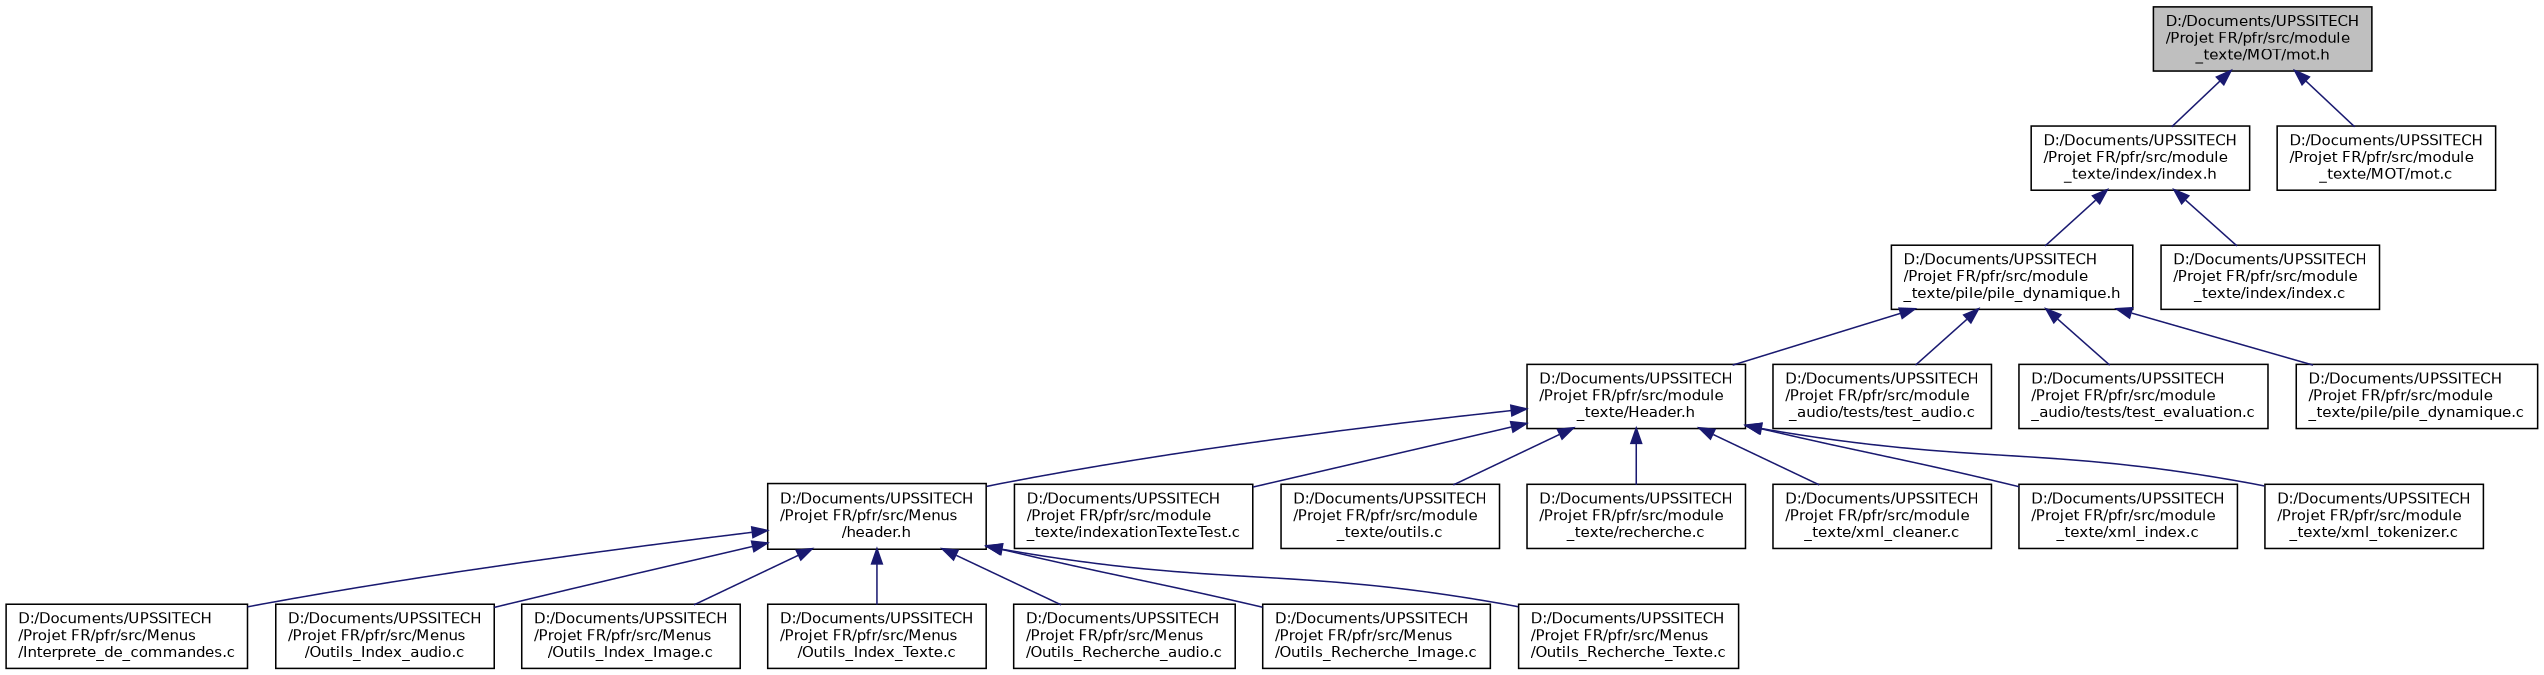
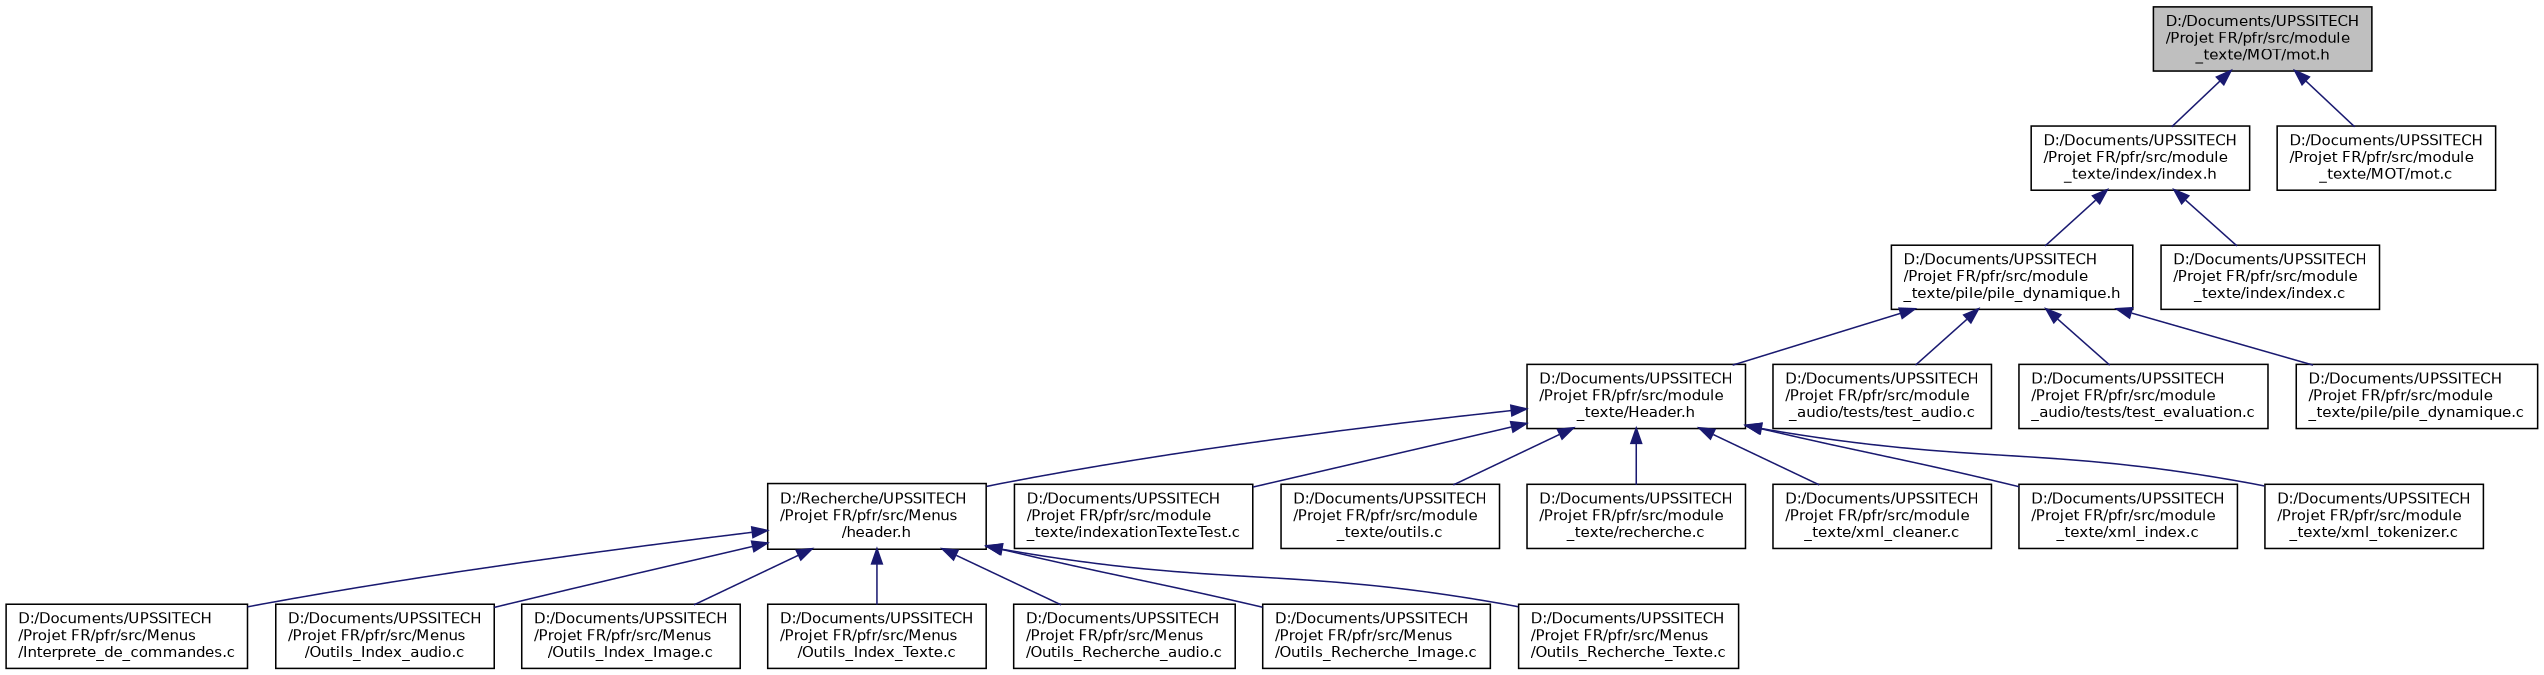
node "D:/Documents/UPSSITECH /Projet FR/pfr/src/Menus /header.h": label "D:/Documents/UPSSITECH /Projet FR/pfr/src/Menus /header.h" -> "D:/Recherche/UPSSITECH /Projet FR/pfr/src/Menus /header.h"
